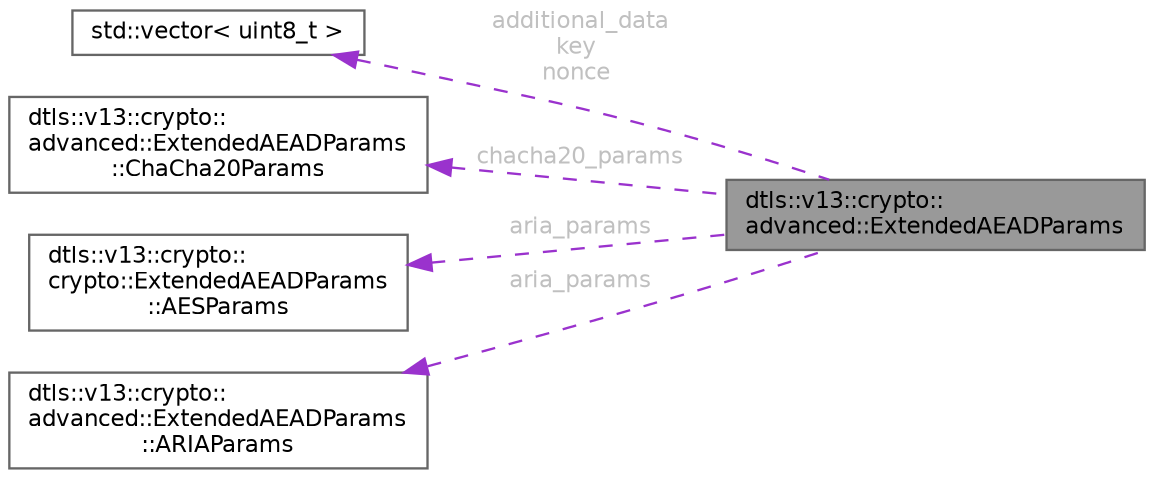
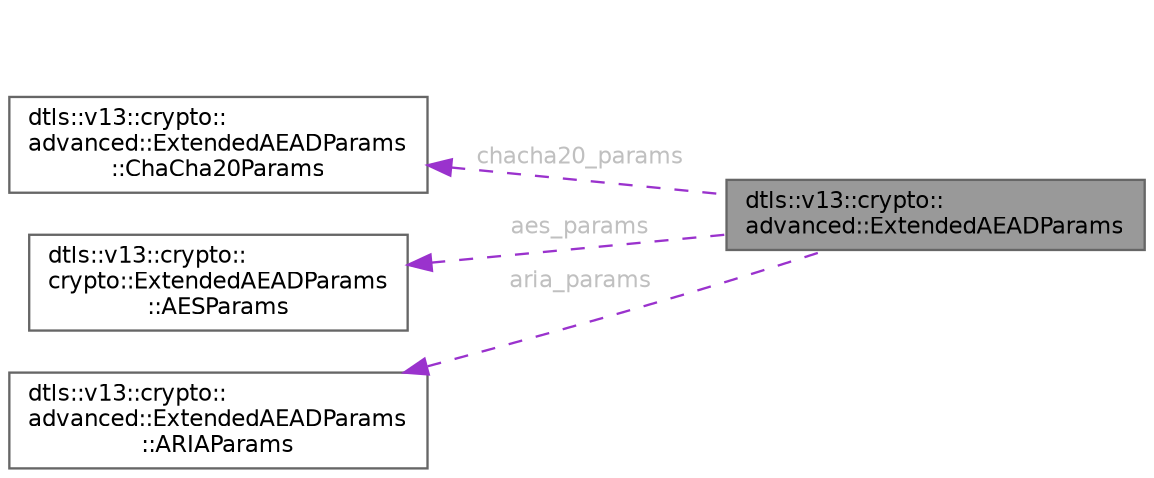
node "std::vector< uint8_t >": removed
edge "dtls::v13::crypto:: advanced::ExtendedAEADParams" -> "dtls::v13::crypto:: crypto::ExtendedAEADParams ::AESParams": label " aria_params" -> " aes_params"
